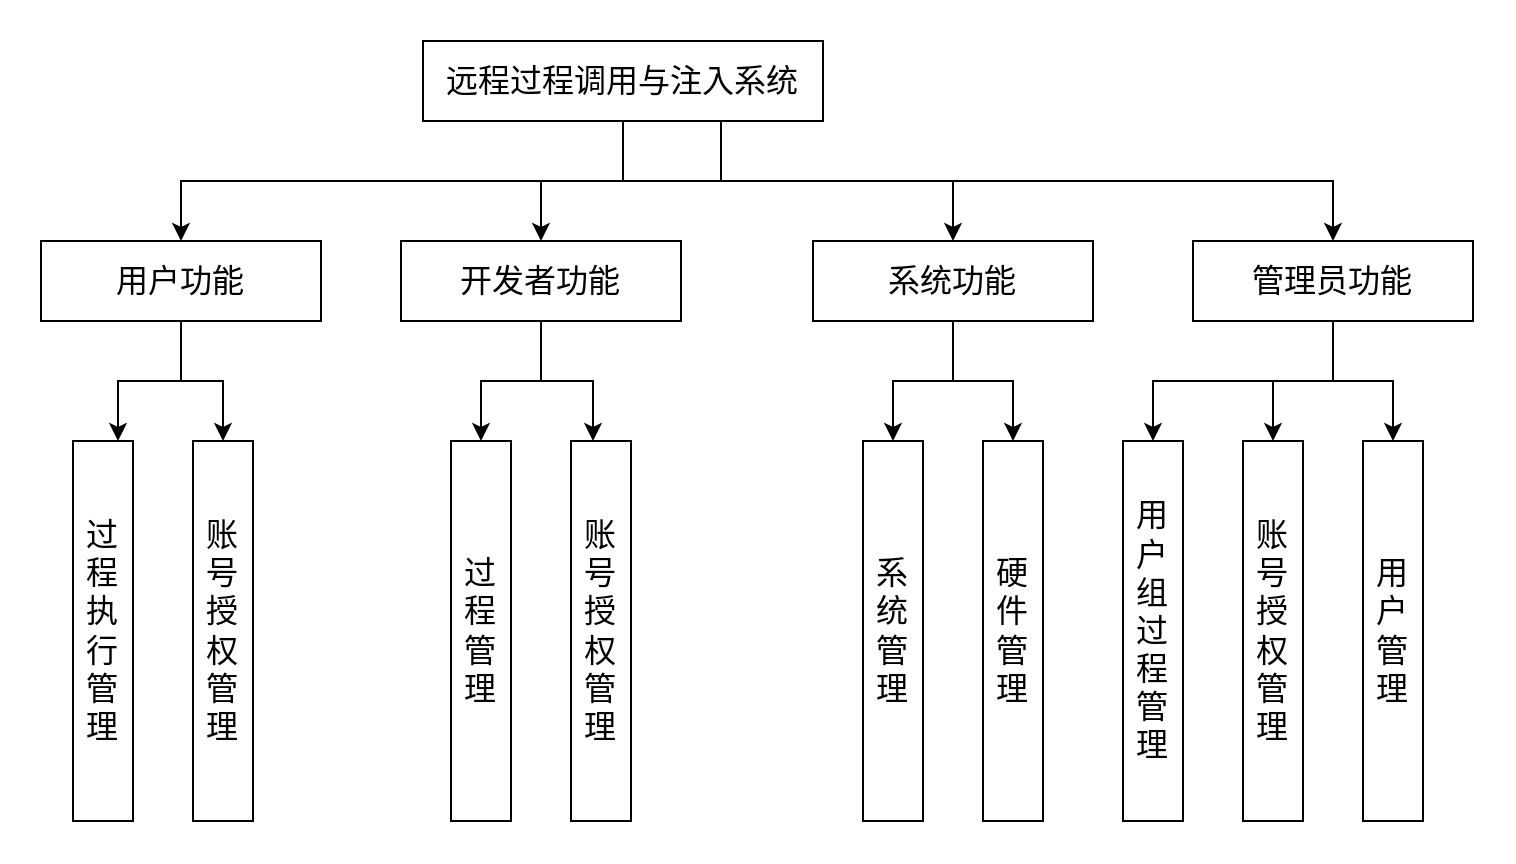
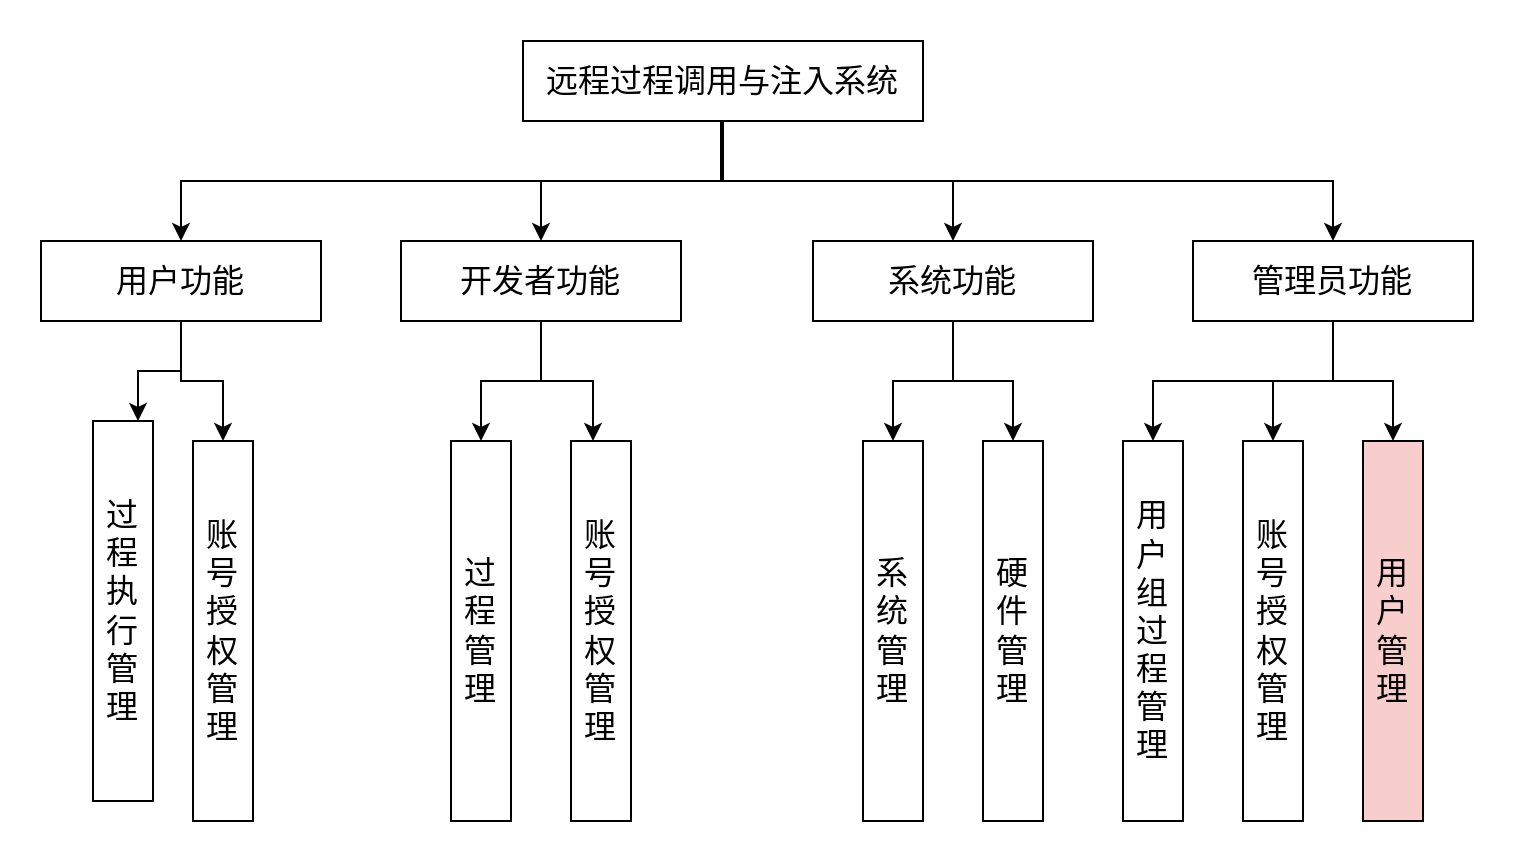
node "远程过程调用与注入系统": moved (623, 81) -> (723, 81)
node "过程执行管理": moved (103, 631) -> (123, 611)
node "用户管理": fillcolor #ffffff -> #f8cecc
